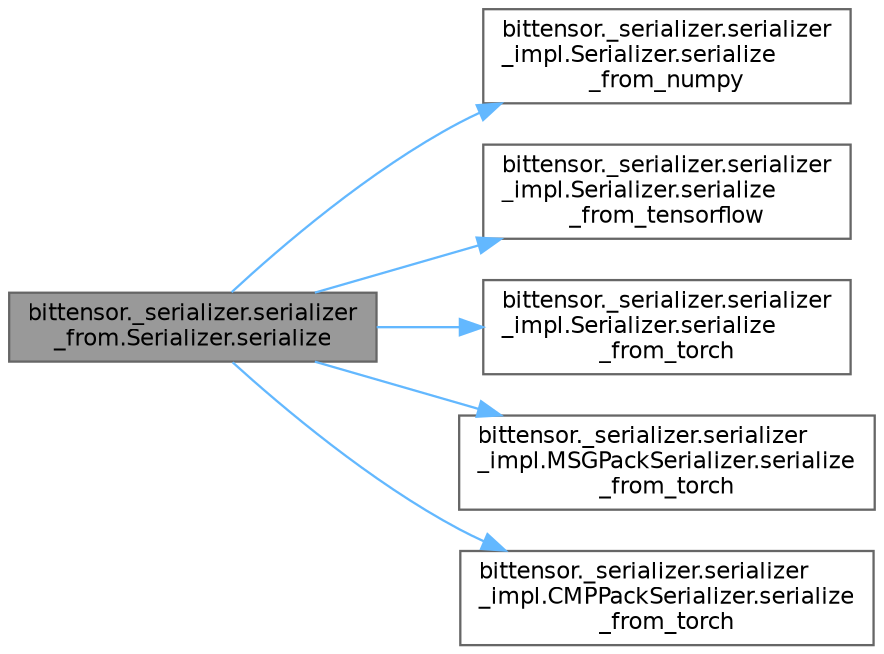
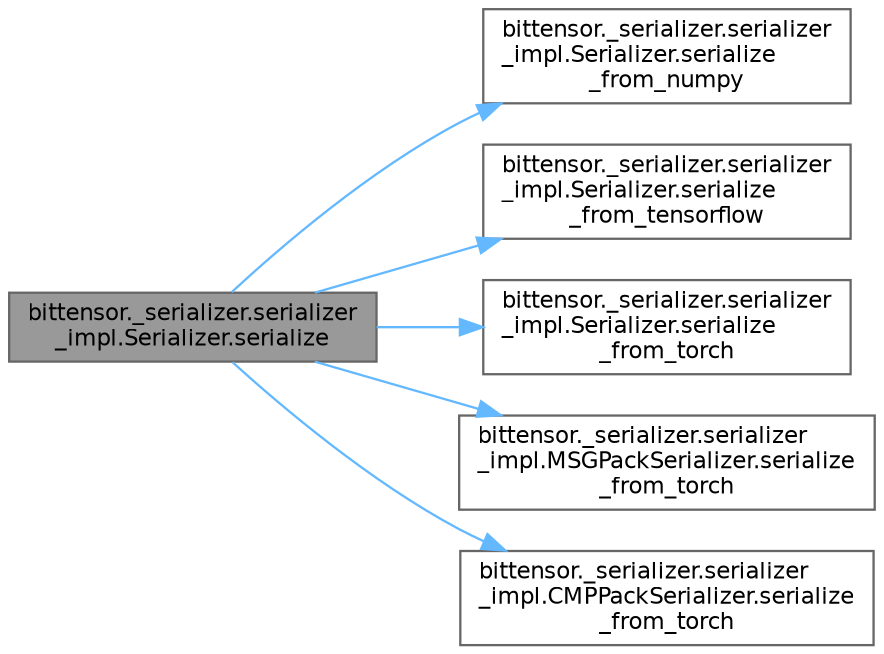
node "bittensor._serializer.serializer _from.Serializer.serialize": label "bittensor._serializer.serializer _from.Serializer.serialize" -> "bittensor._serializer.serializer _impl.Serializer.serialize"
